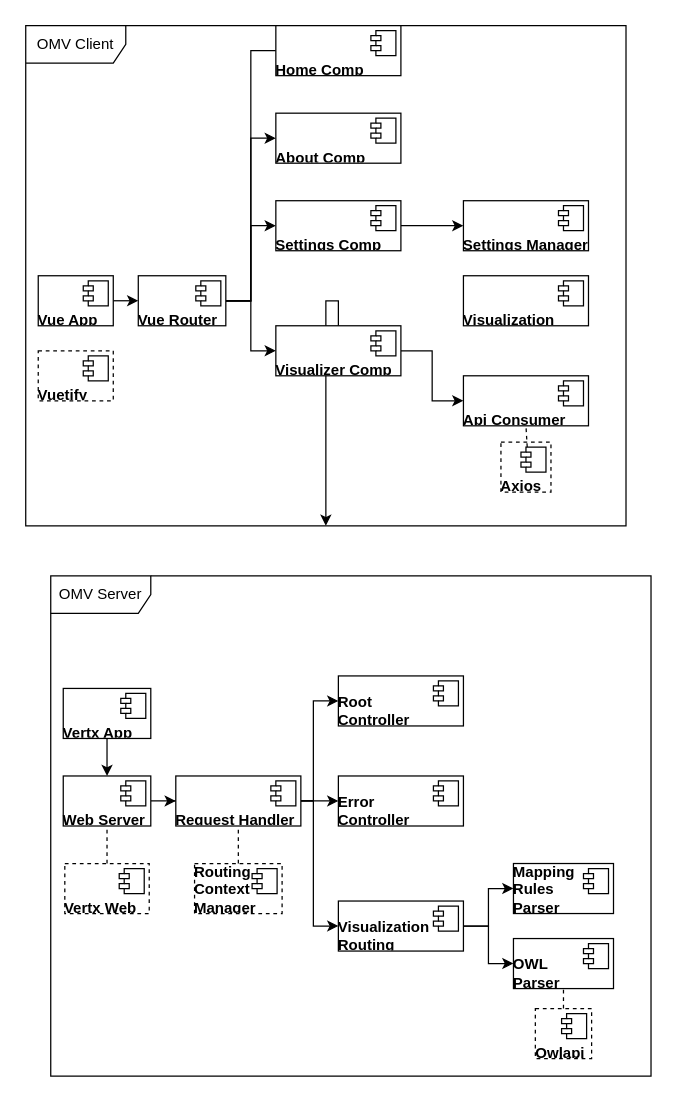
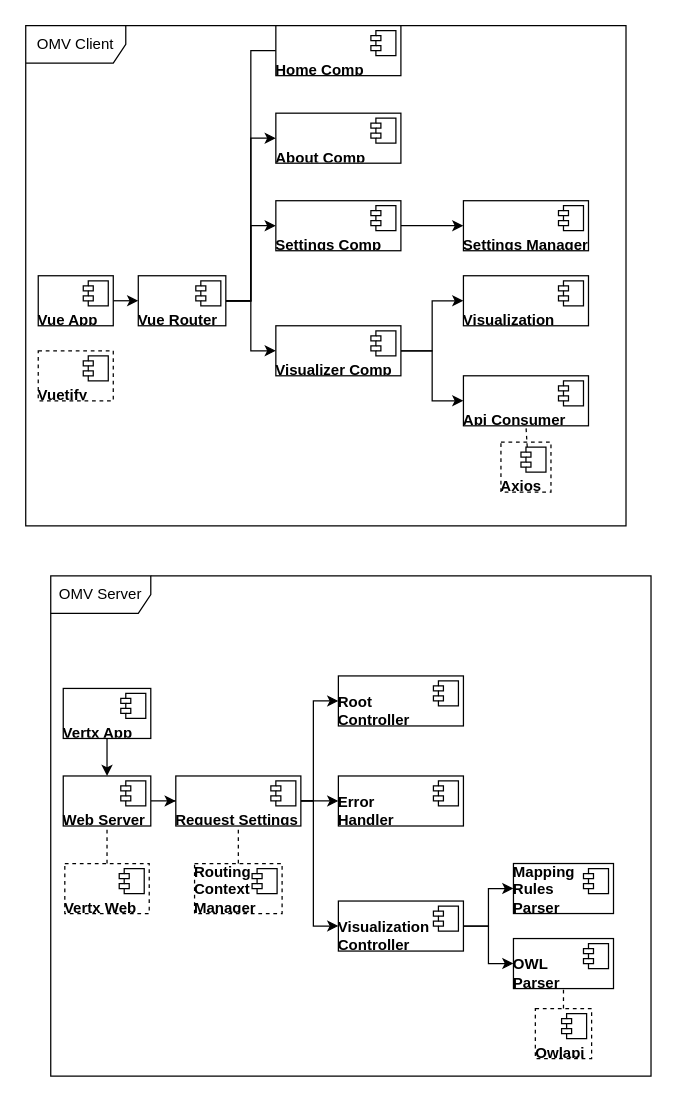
edge "Visualizer Comp" -> "OMV Client": now "Visualizer Comp" -> "Visualization"
node "Request Handler": label "Request Handler" -> "Request Settings"
node "Error Controller": label "Error Controller" -> "Error Handler"
node "Visualization Routing": label "Visualization Routing" -> "Visualization Controller"
